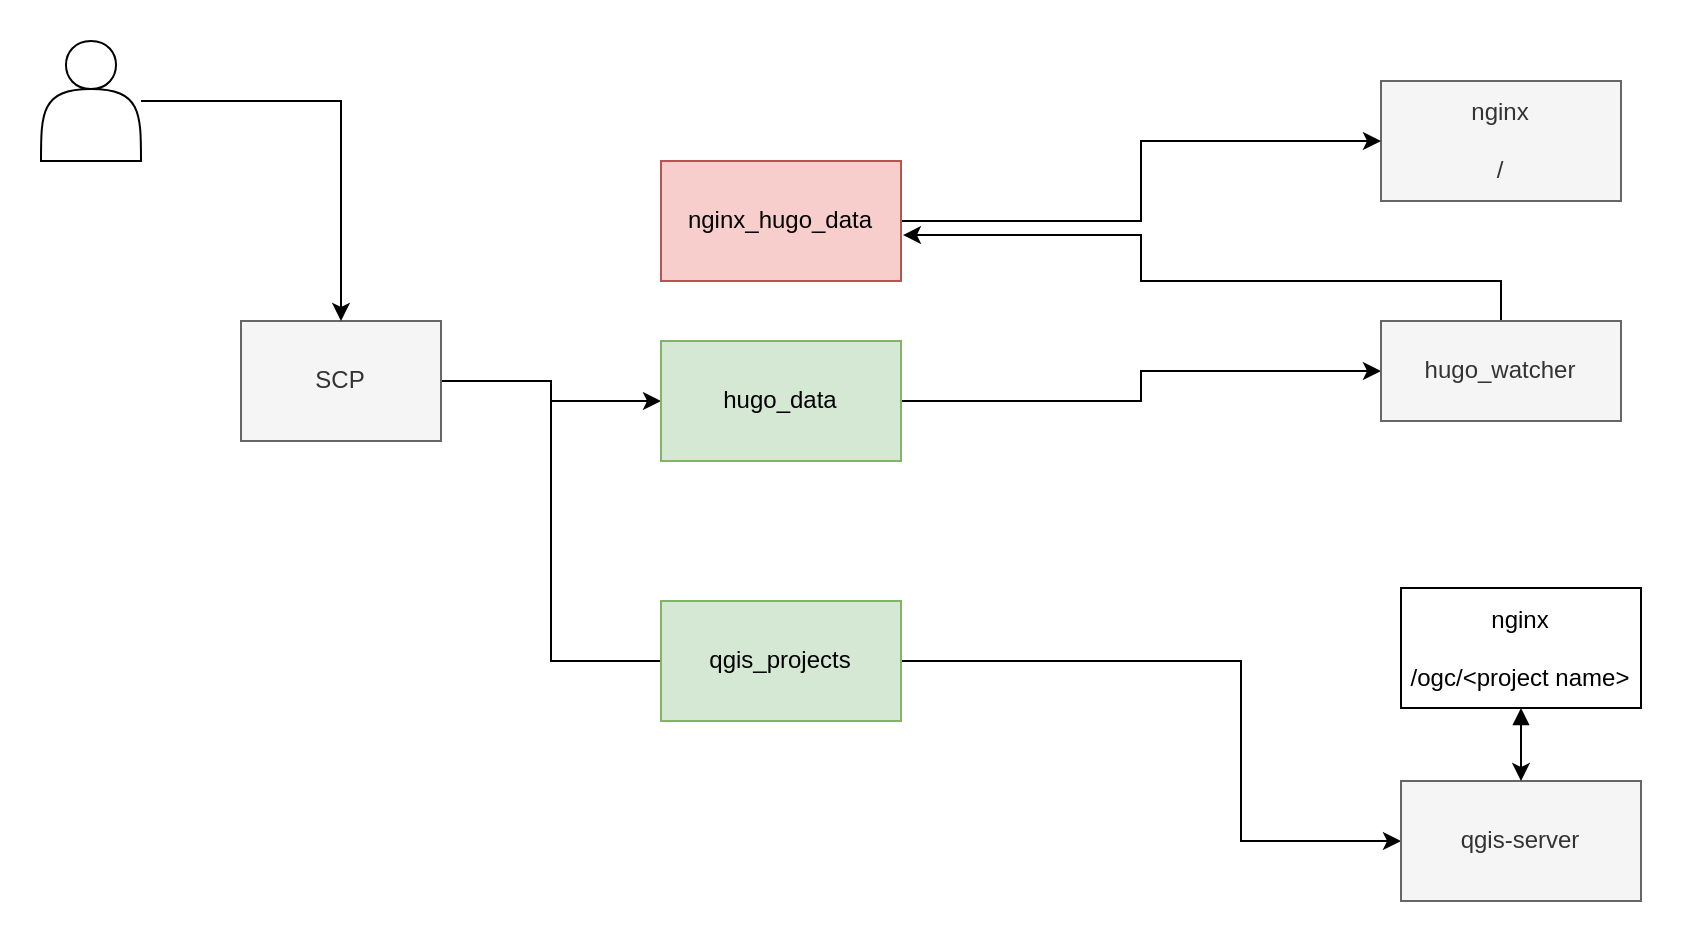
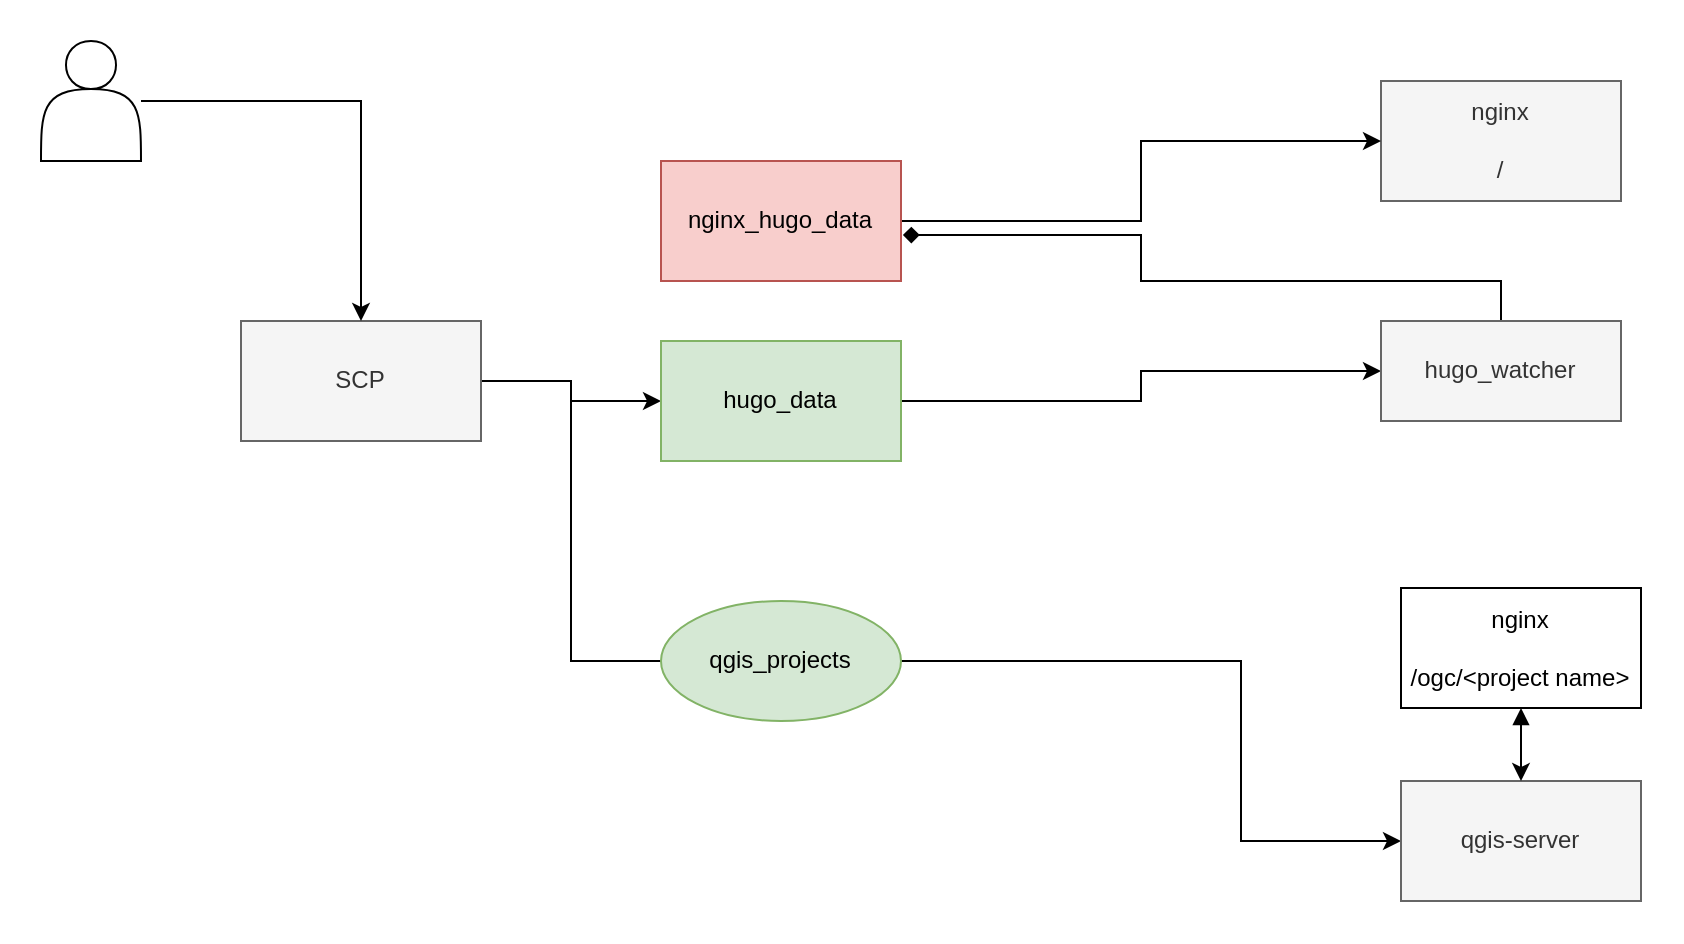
edge "hugo_watcher" -> "nginx_hugo_data": arrowhead classic -> diamond
node "SCP": size 200x120 -> 240x120
node "qgis_projects": shape rectangle -> ellipse
